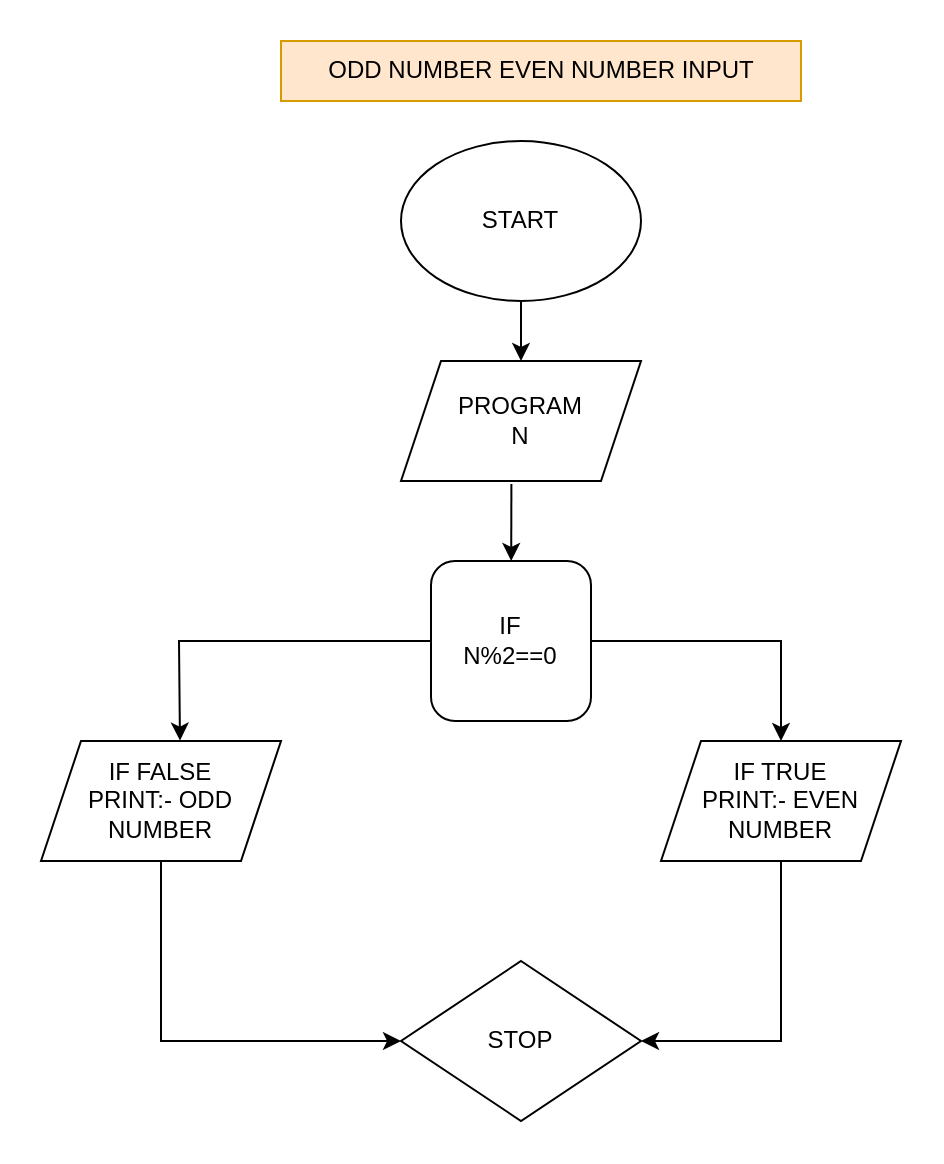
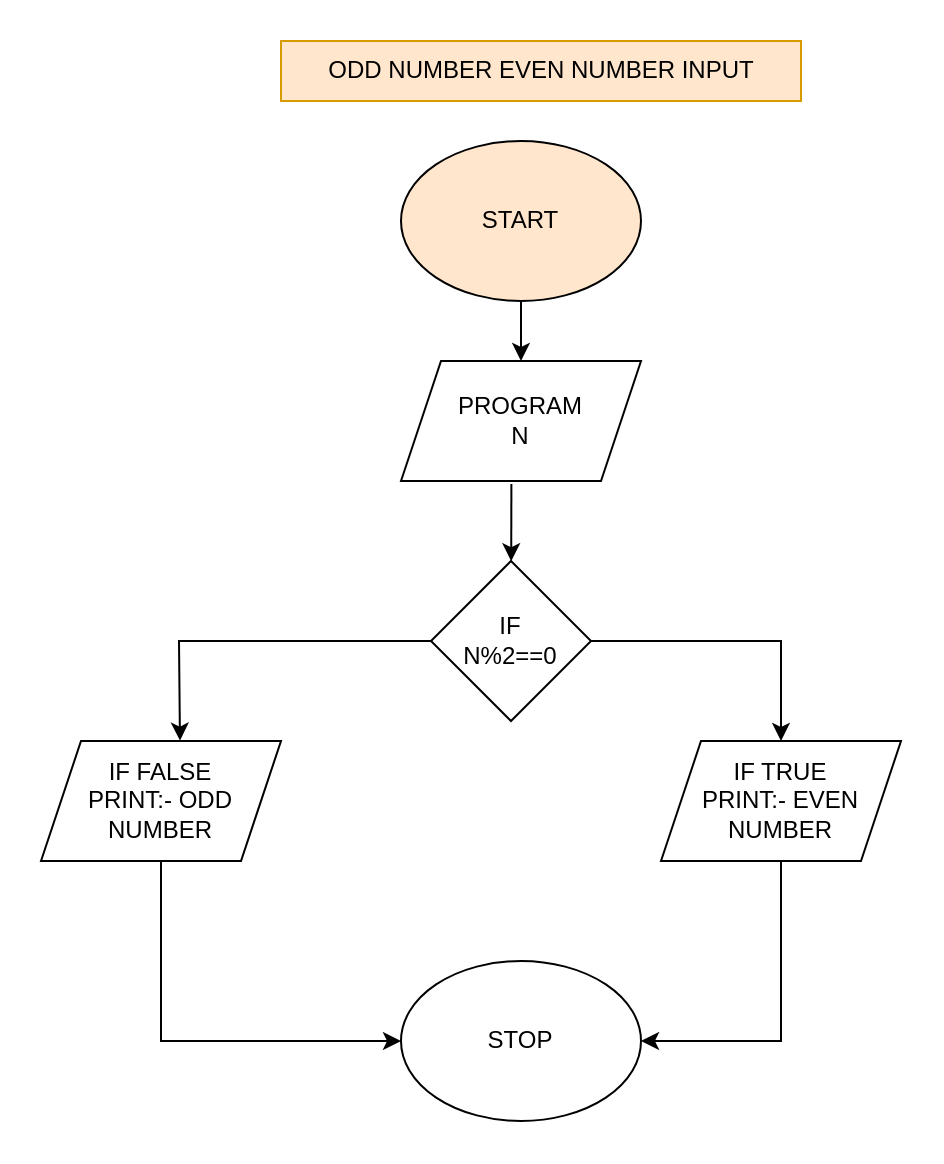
node "START": fillcolor #ffffff -> #ffe6cc
node "IF N%2==0": shape rounded rectangle -> diamond
node "STOP": shape diamond -> ellipse
